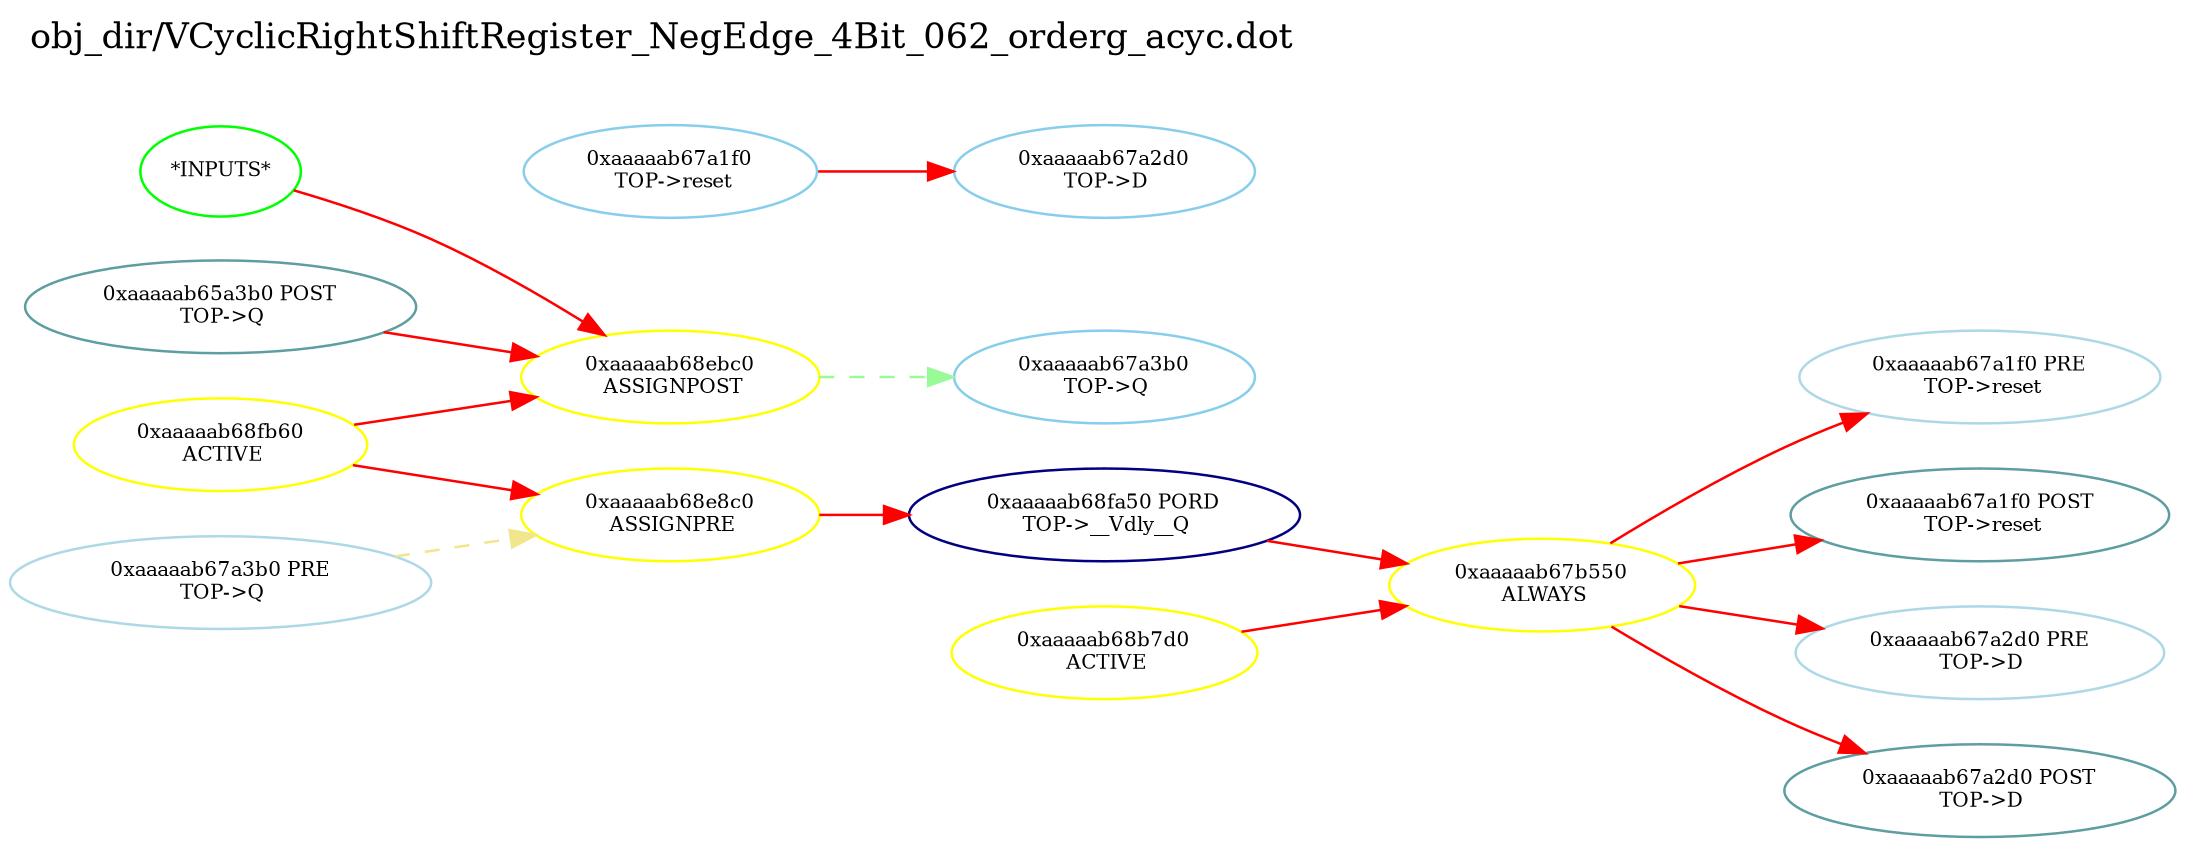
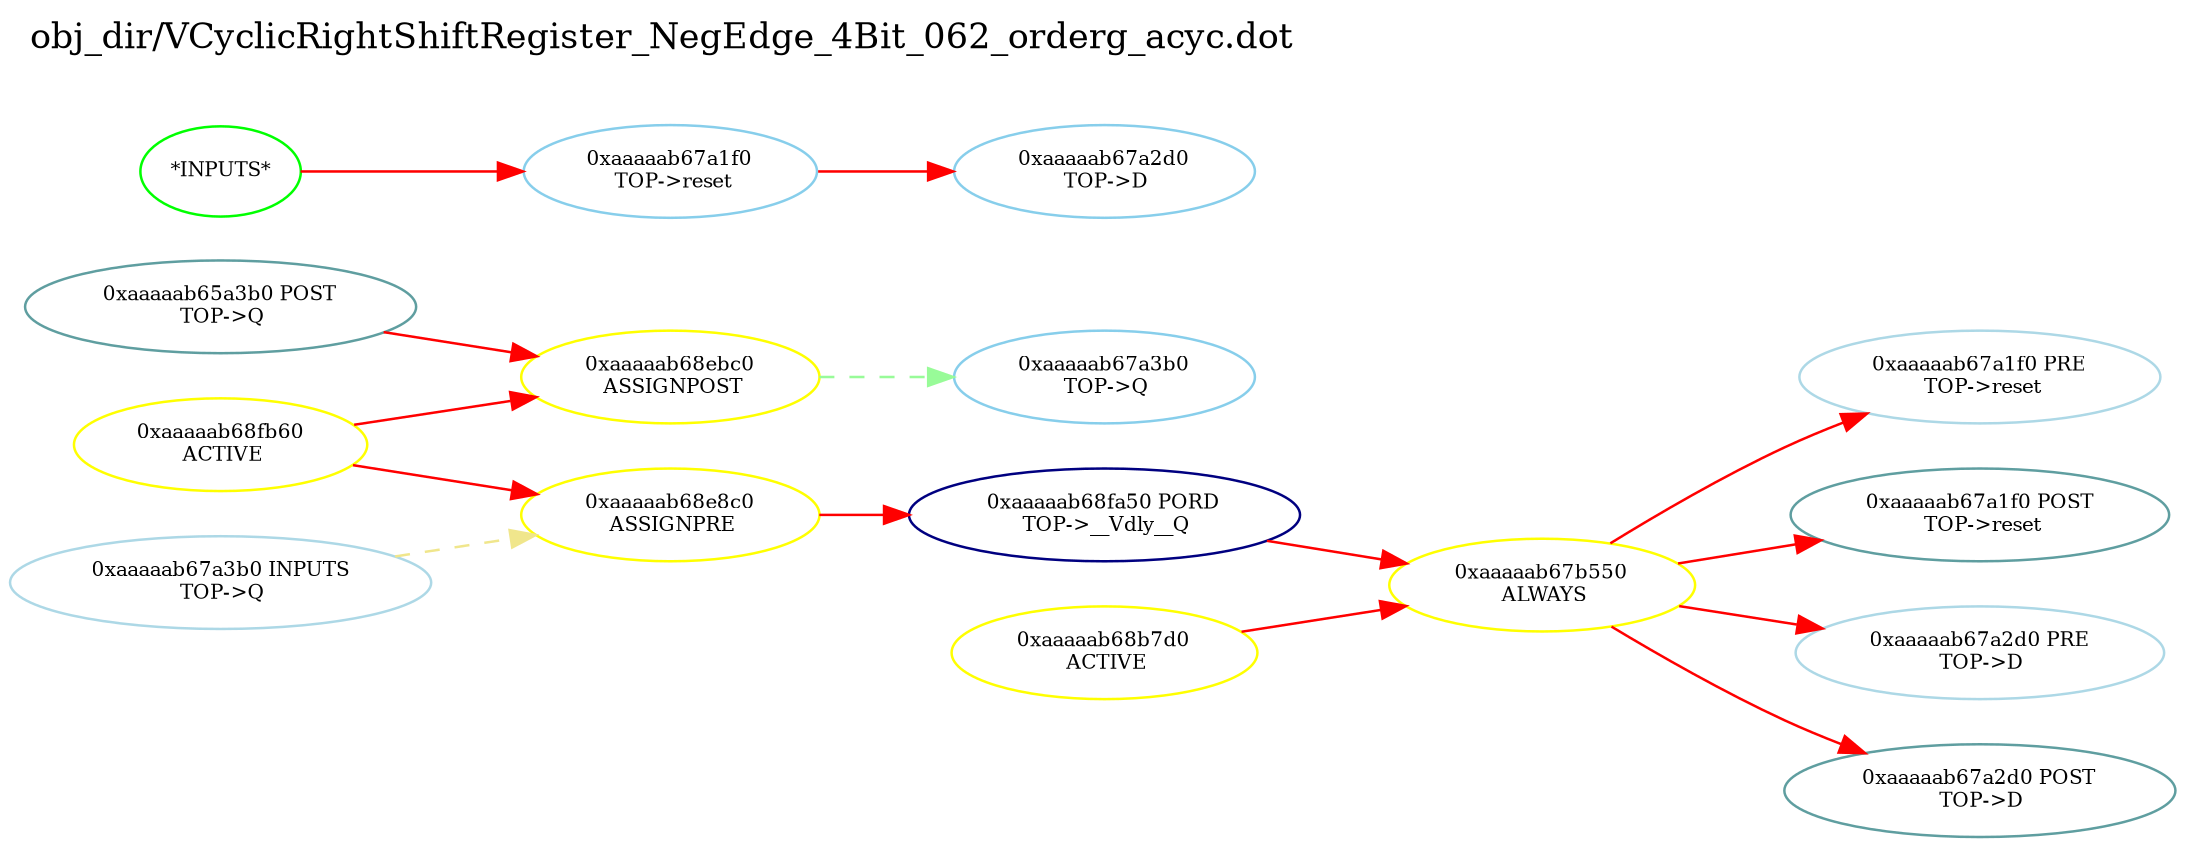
edge "*INPUTS*" -> "0xaaaaab68ebc0 ASSIGNPOST": now "*INPUTS*" -> "0xaaaaab67a1f0 TOP->reset"
node "0xaaaaab67a3b0 PRE TOP->Q": label "0xaaaaab67a3b0 PRE TOP->Q" -> "0xaaaaab67a3b0 INPUTS TOP->Q"
